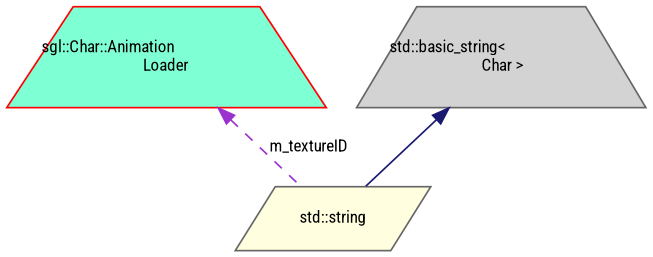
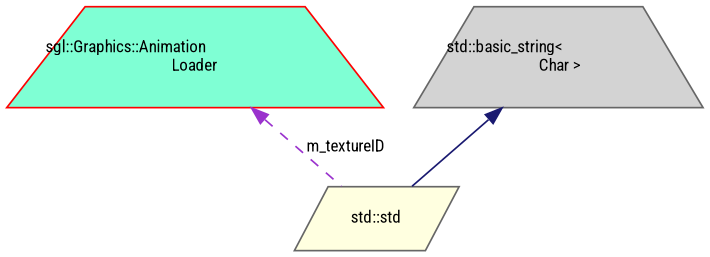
node "sgl::Char::Animation Loader": label "sgl::Char::Animation Loader" -> "sgl::Graphics::Animation Loader"
node "std::string": label "std::string" -> "std::std"
